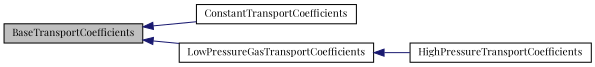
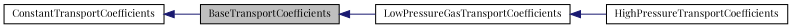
edge "ConstantTransportCoefficients" -> "BaseTransportCoefficients": reversed
